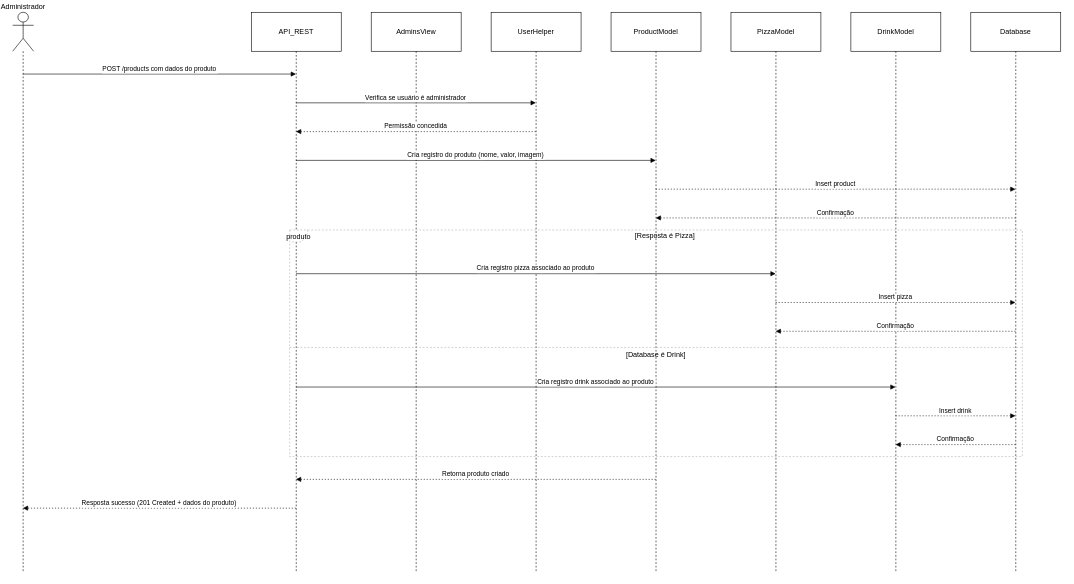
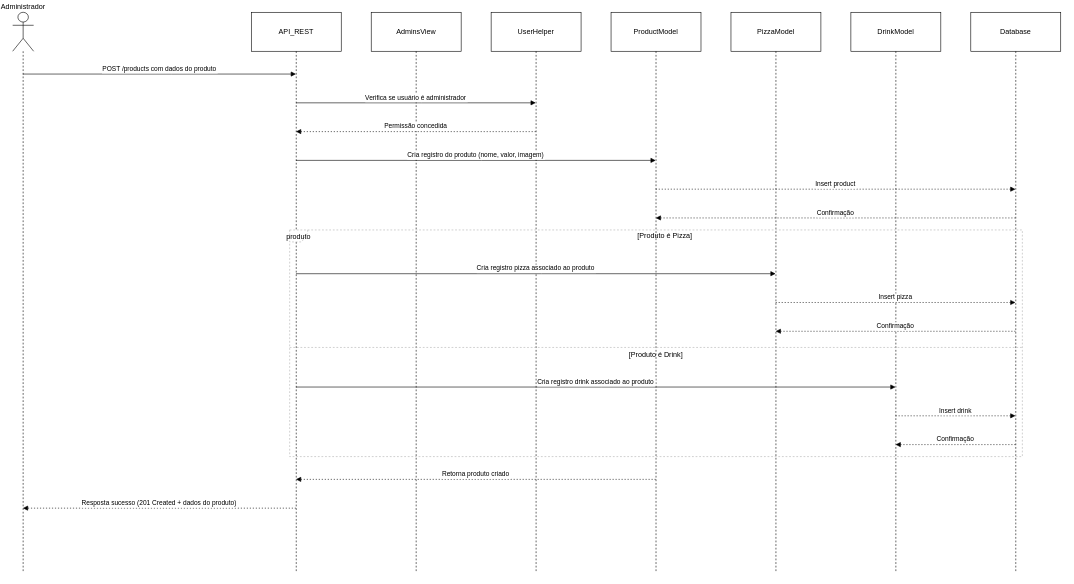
node "[Resposta é Pizza]": label "[Resposta é Pizza]" -> "[Produto é Pizza]"
node "[Database é Drink]": label "[Database é Drink]" -> "[Produto é Drink]"
